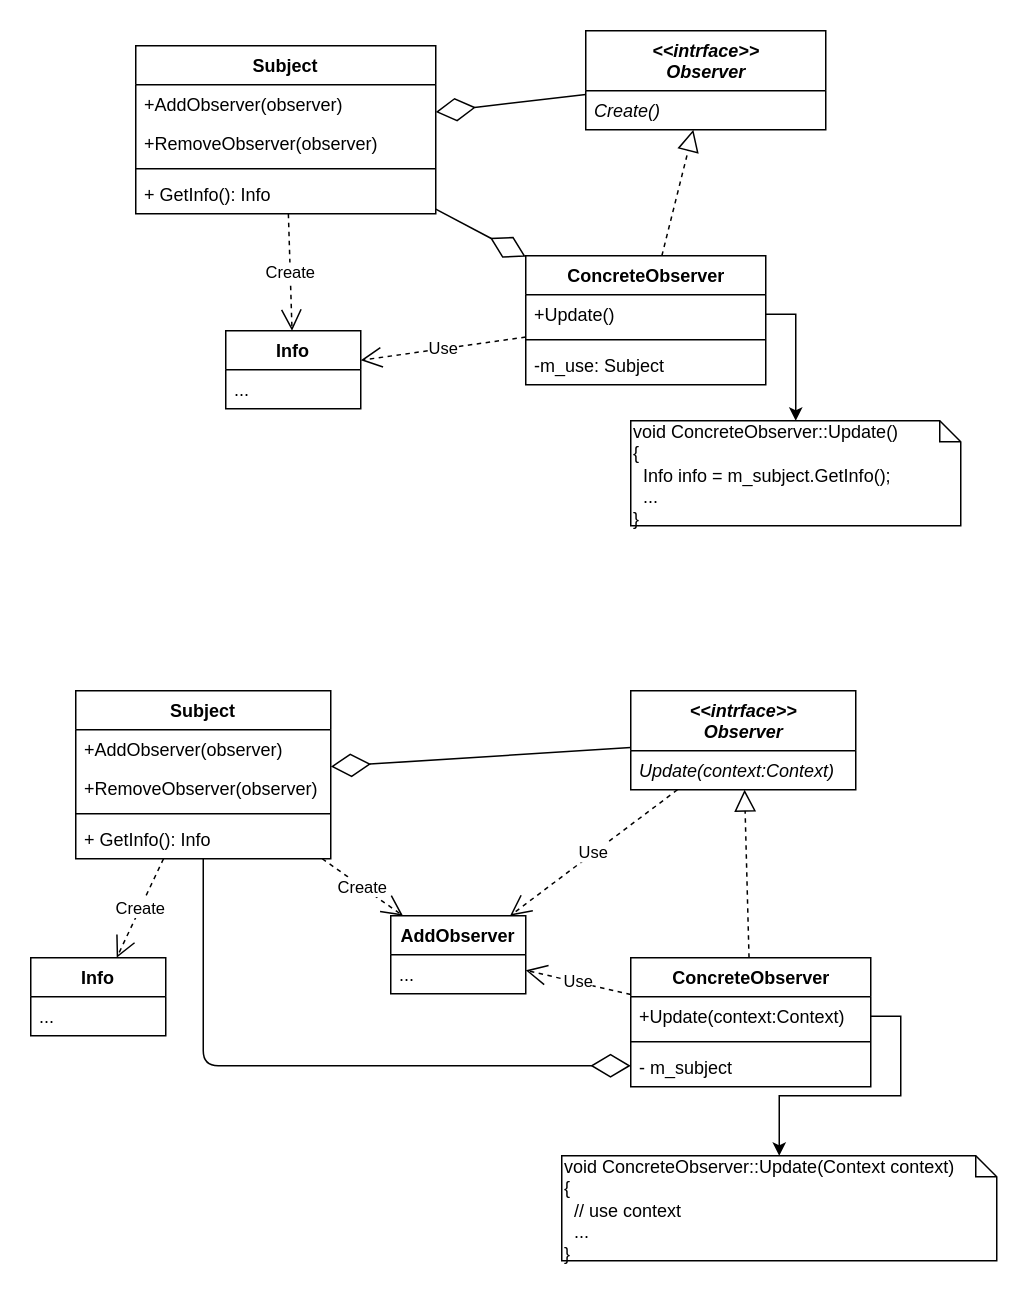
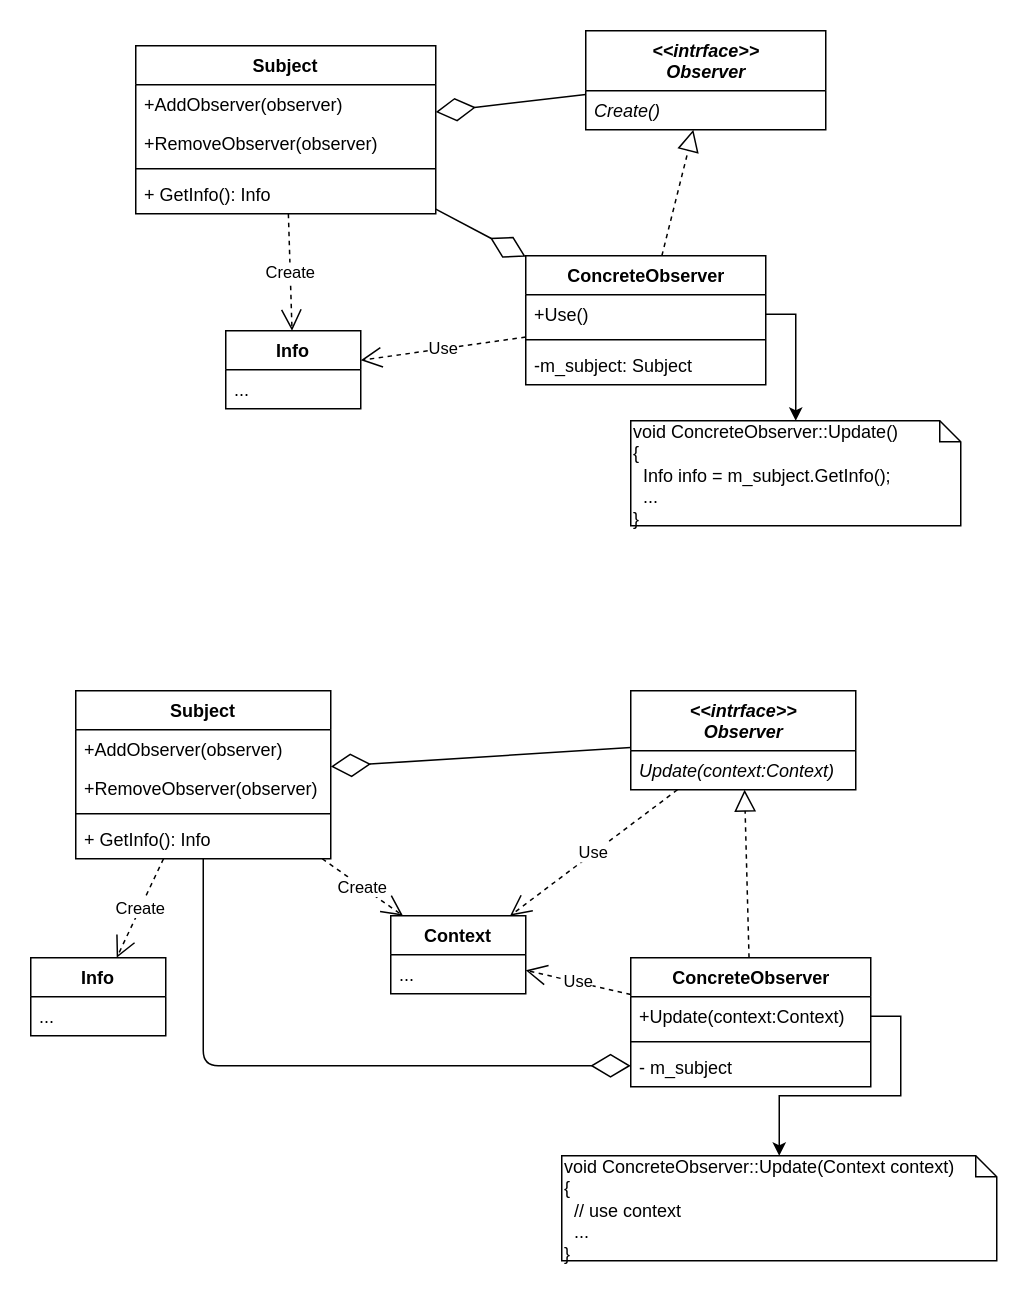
node "+Update()": label "+Update()" -> "+Use()"
node "-m_use: Subject": label "-m_use: Subject" -> "-m_subject: Subject"
node "AddObserver": label "AddObserver" -> "Context"
